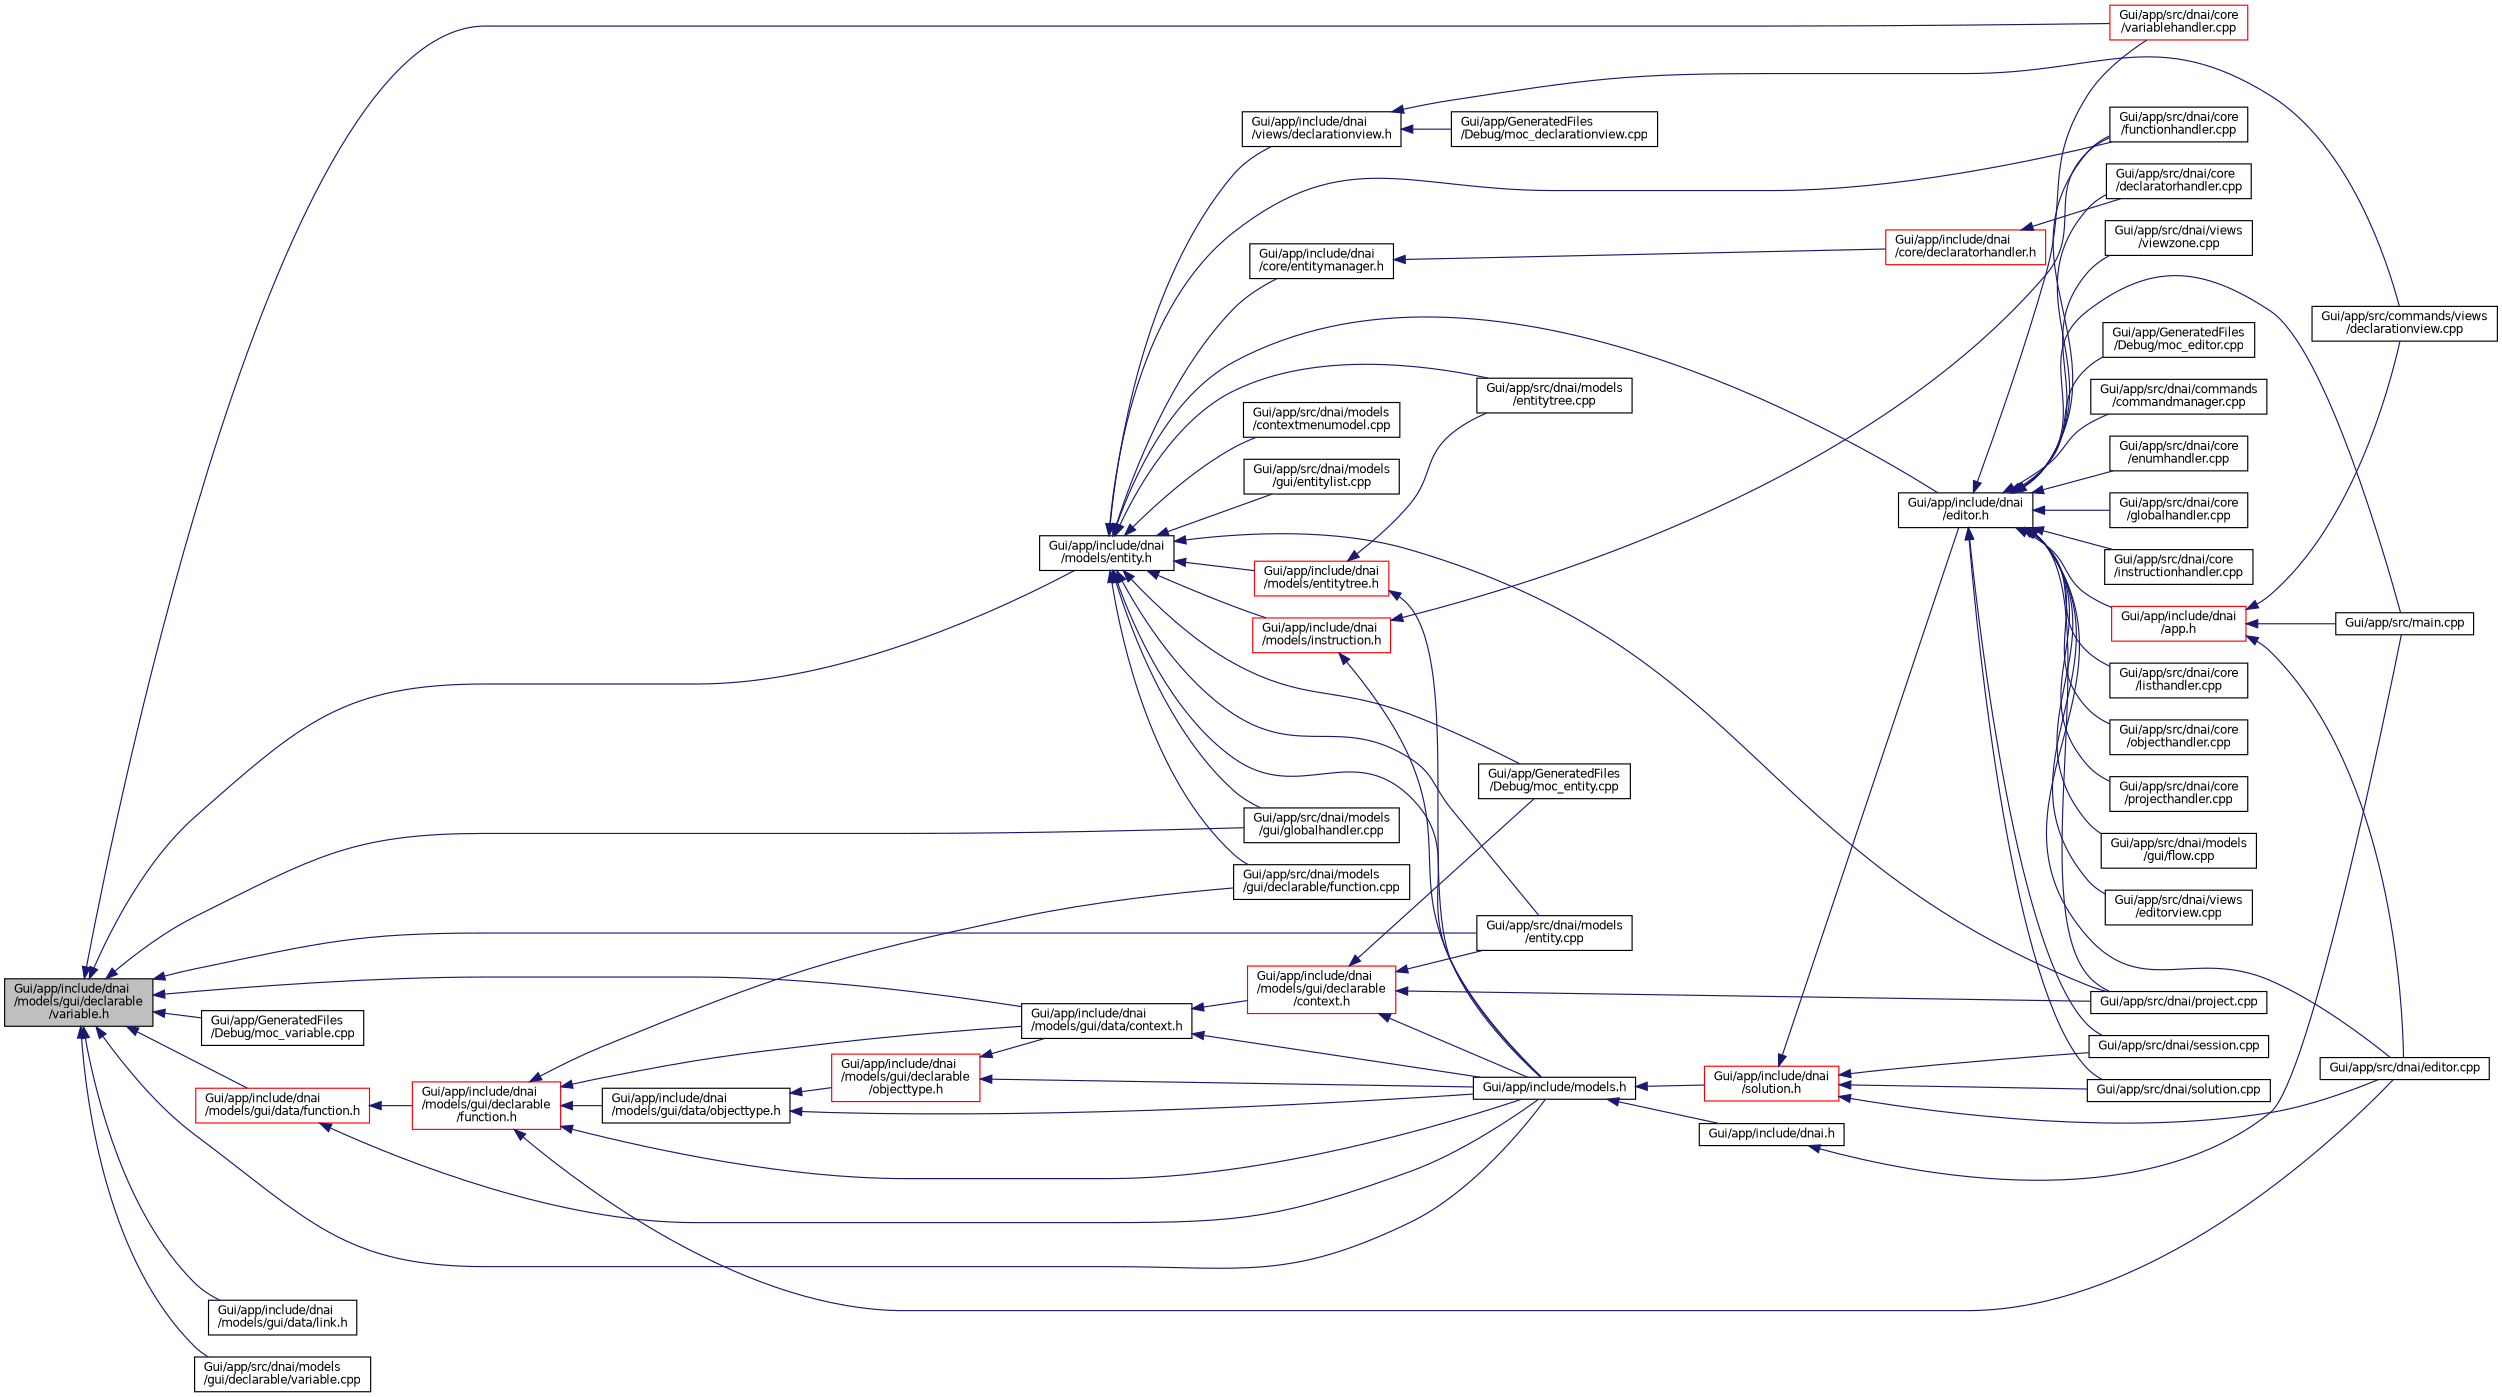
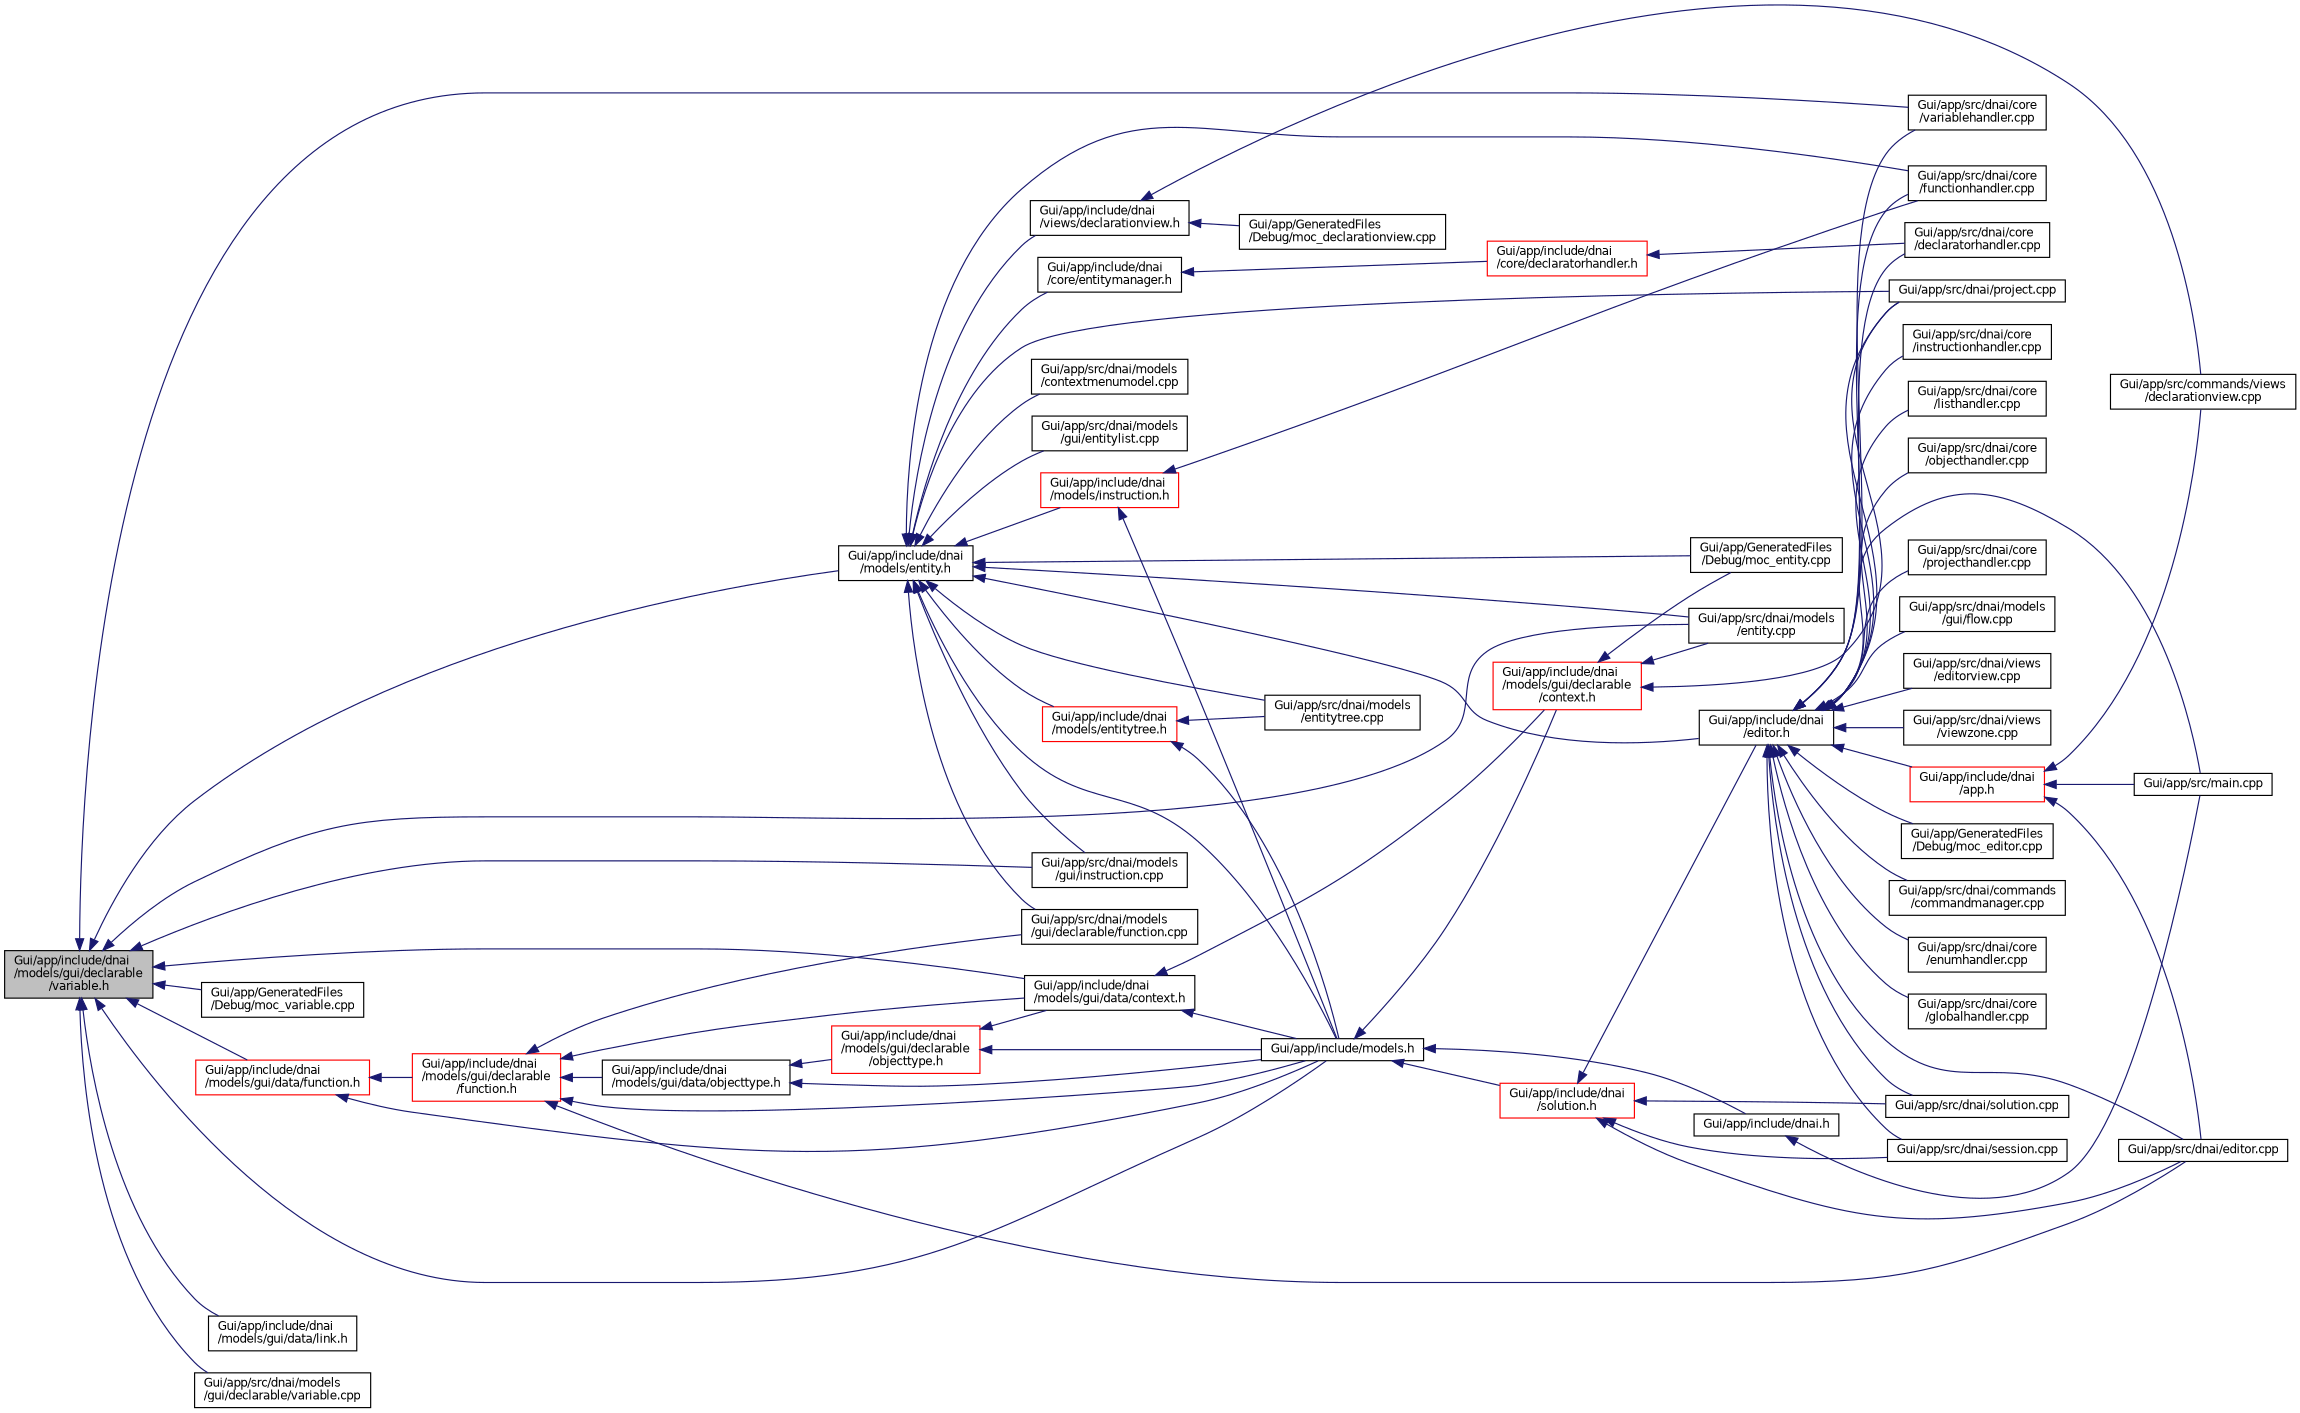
node "Gui/app/src/dnai/core /variablehandler.cpp": color red -> black
node "Gui/app/src/dnai/models /gui/globalhandler.cpp": label "Gui/app/src/dnai/models /gui/globalhandler.cpp" -> "Gui/app/src/dnai/models /gui/instruction.cpp"
edge "Gui/app/include/models.h" -> "Gui/app/include/dnai /models/gui/declarable /context.h": reversed
